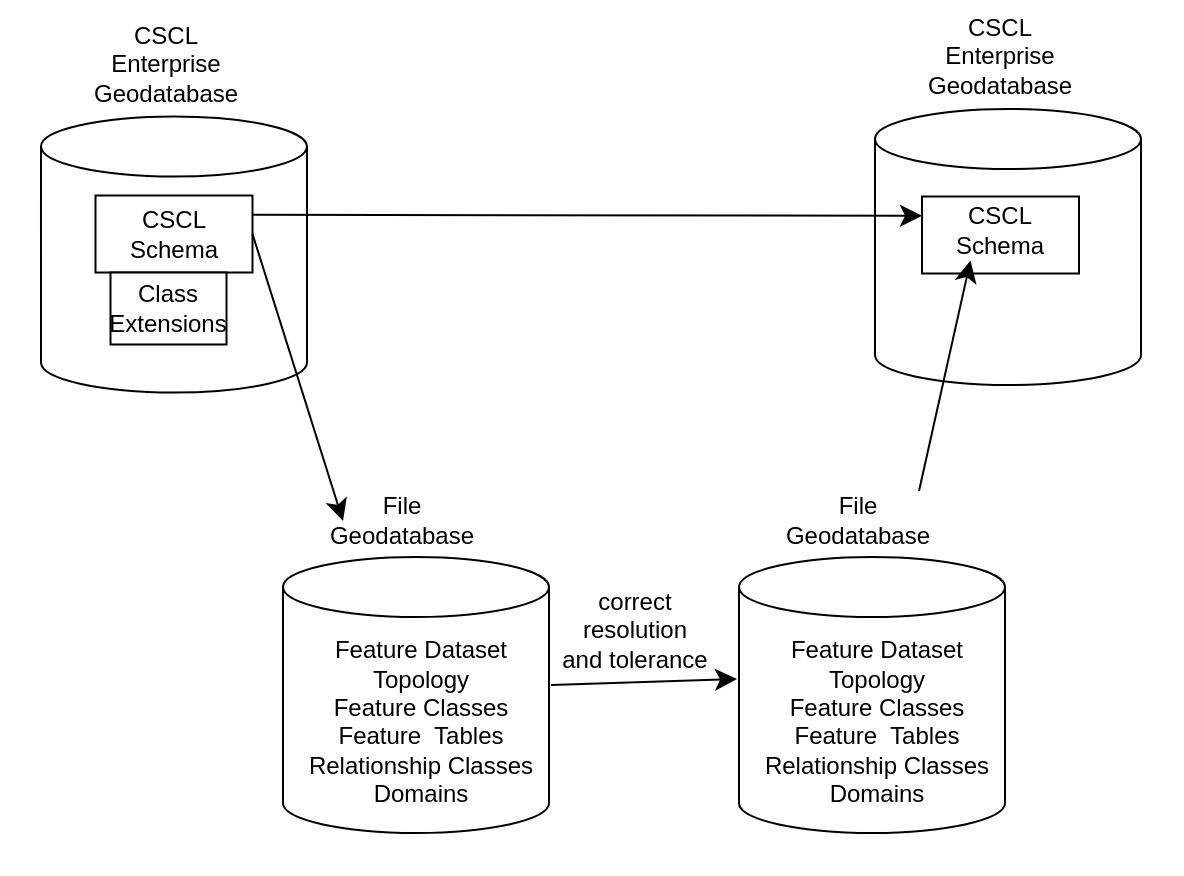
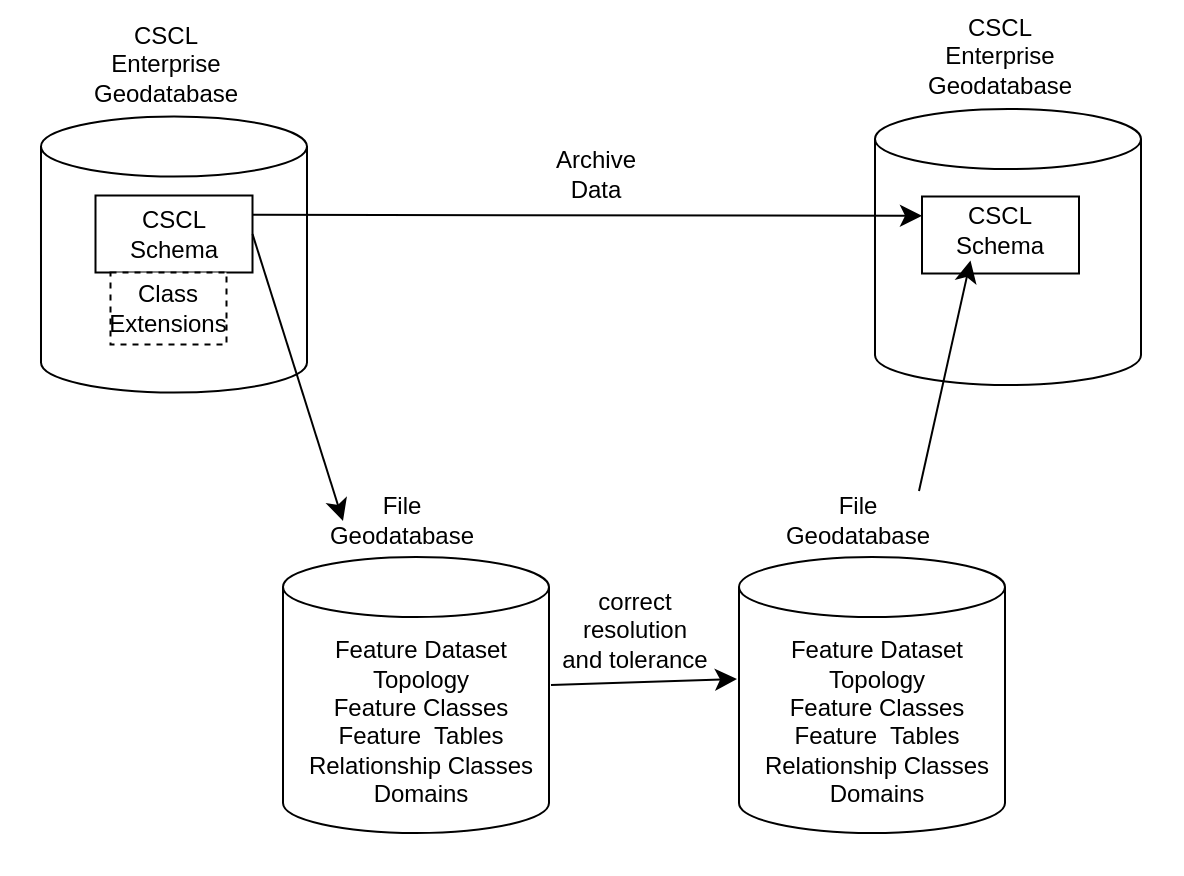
node "Archive Data": added
node "Class Extensions": style solid -> dashed
